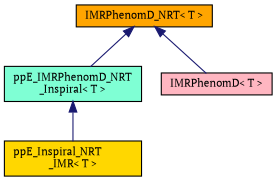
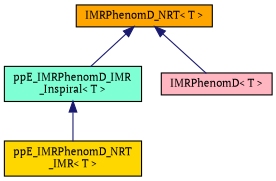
node "ppE_IMRPhenomD_NRT _Inspiral< T >": label "ppE_IMRPhenomD_NRT _Inspiral< T >" -> "ppE_IMRPhenomD_IMR _Inspiral< T >"
node "ppE_Inspiral_NRT _IMR< T >": label "ppE_Inspiral_NRT _IMR< T >" -> "ppE_IMRPhenomD_NRT _IMR< T >"
